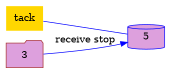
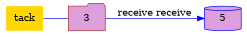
edge "tack" -- "5": now "tack" -- "3"
edge "3" -> "5": label "receive stop" -> "receive receive"
